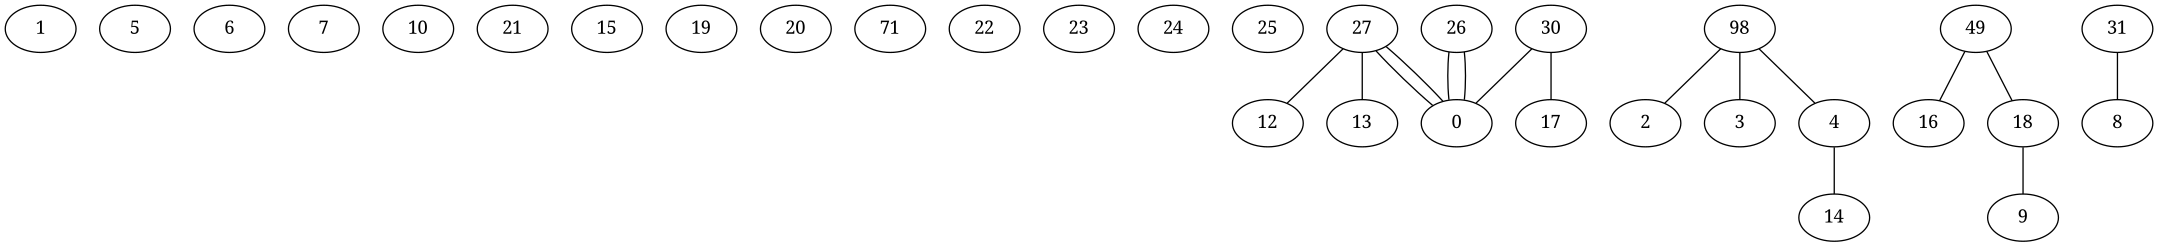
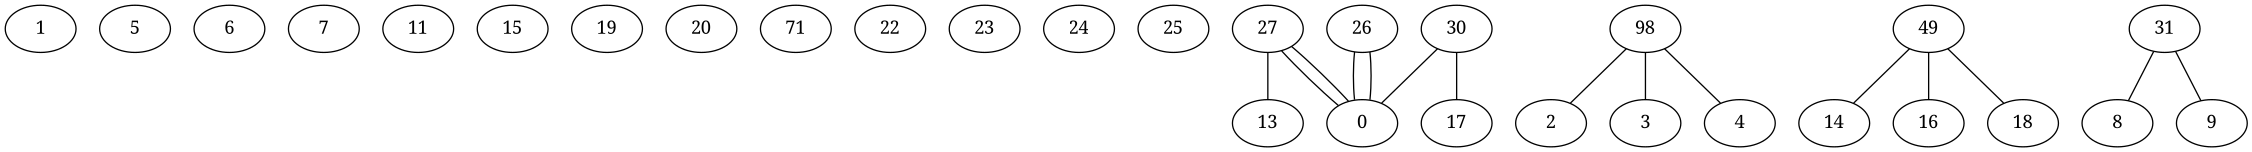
node "10": removed
node "21": label "21" -> "11"
node "12": removed
edge "4" -- "14": now "49" -- "14"
edge "18" -- "9": now "31" -- "9"
